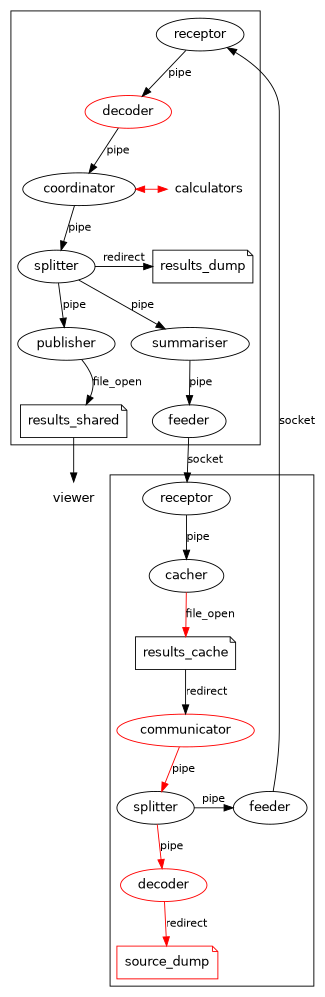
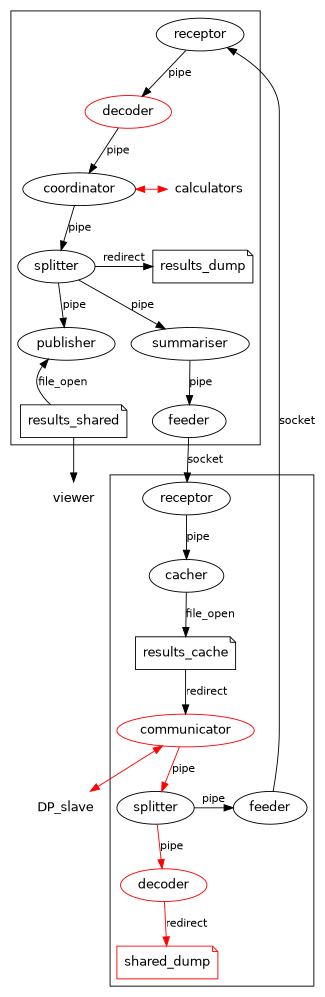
edge "publisher" -> "results_shared": reversed
edge "cacher" -> "results_cache": color red -> black
node "DP_slave": added
node "source_dump": label "source_dump" -> "shared_dump"
